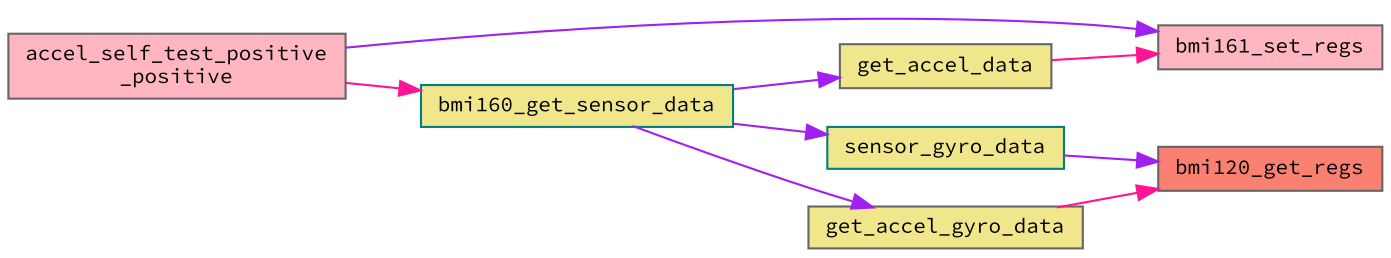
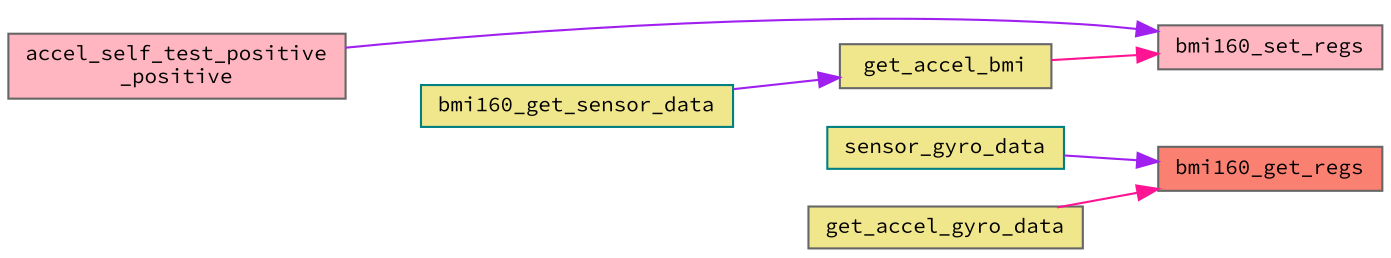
node "bmi161_set_regs": label "bmi161_set_regs" -> "bmi160_set_regs"
node "get_accel_data": label "get_accel_data" -> "get_accel_bmi"
edge "accel_self_test_positive _positive" -> "bmi160_get_sensor_data": removed
edge "bmi160_get_sensor_data" -> "sensor_gyro_data": removed
edge "bmi160_get_sensor_data" -> "get_accel_gyro_data": removed
node "bmi120_get_regs": label "bmi120_get_regs" -> "bmi160_get_regs"
